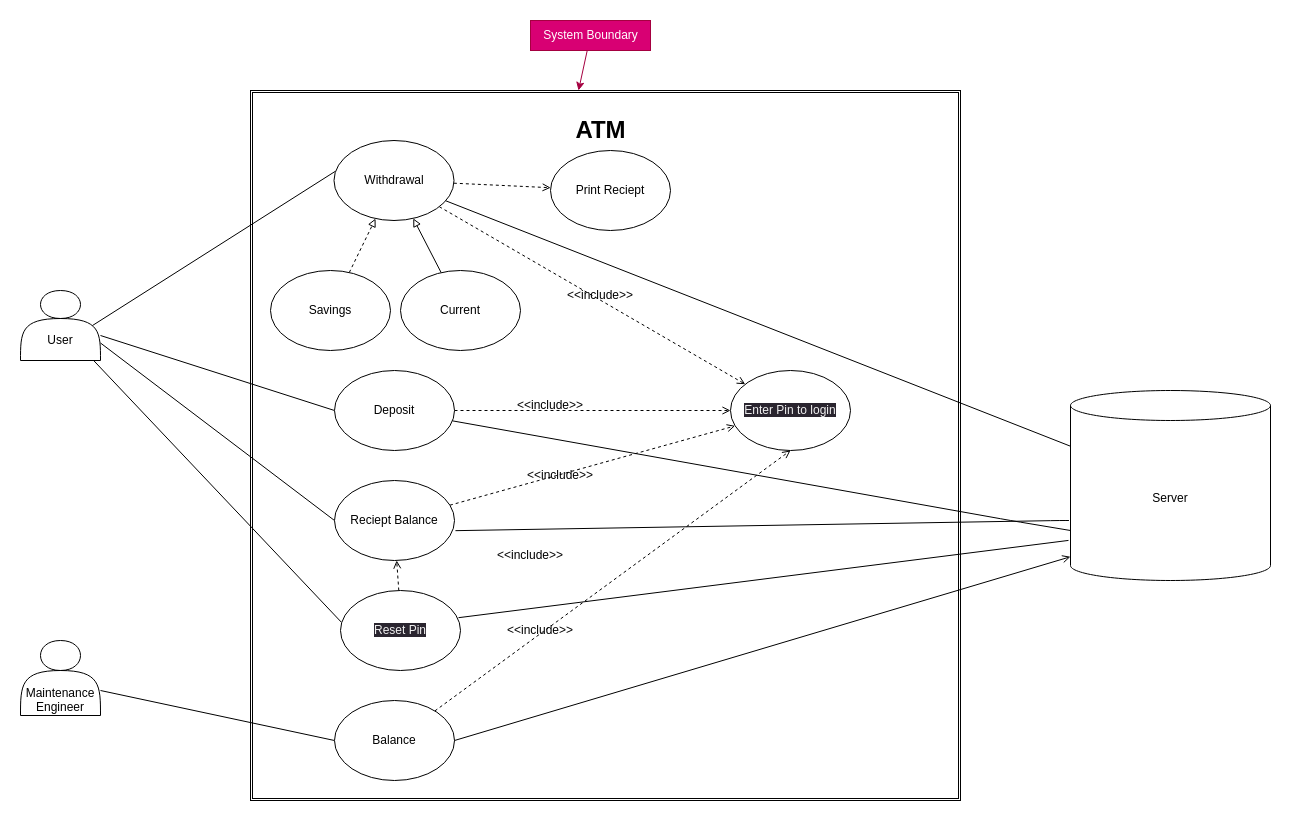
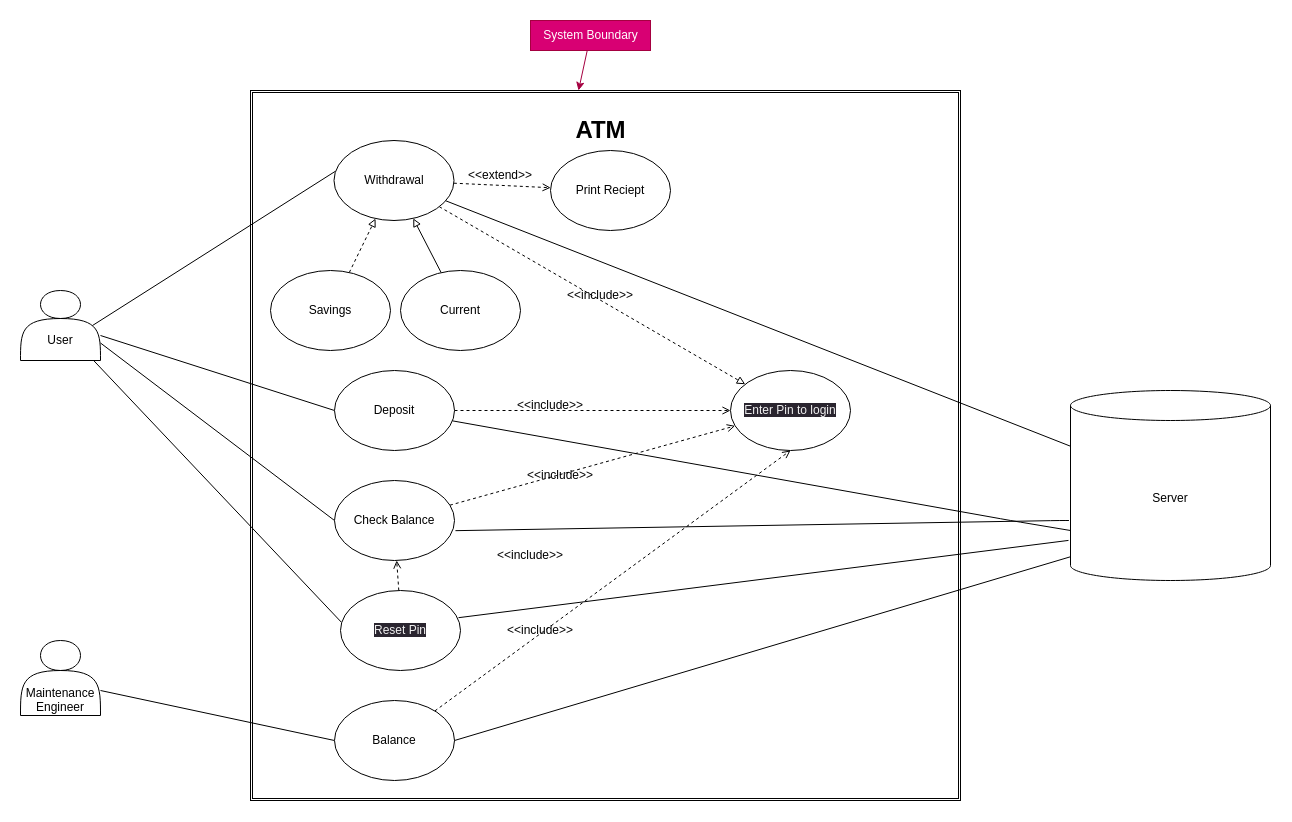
node "<<extend>>": added
edge "Withdrawal" -> "Enter Pin to login": arrowhead open -> block
node "Reciept Balance": label "Reciept Balance" -> "Check Balance"
edge "Balance" -> "Server": arrowhead open -> none
